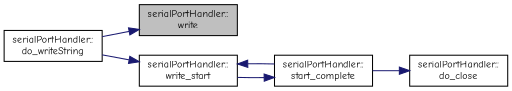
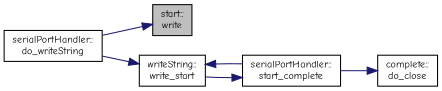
node "serialPortHandler:: write": label "serialPortHandler:: write" -> "start:: write"
node "serialPortHandler:: write_start": label "serialPortHandler:: write_start" -> "writeString:: write_start"
node "serialPortHandler:: do_close": label "serialPortHandler:: do_close" -> "complete:: do_close"
